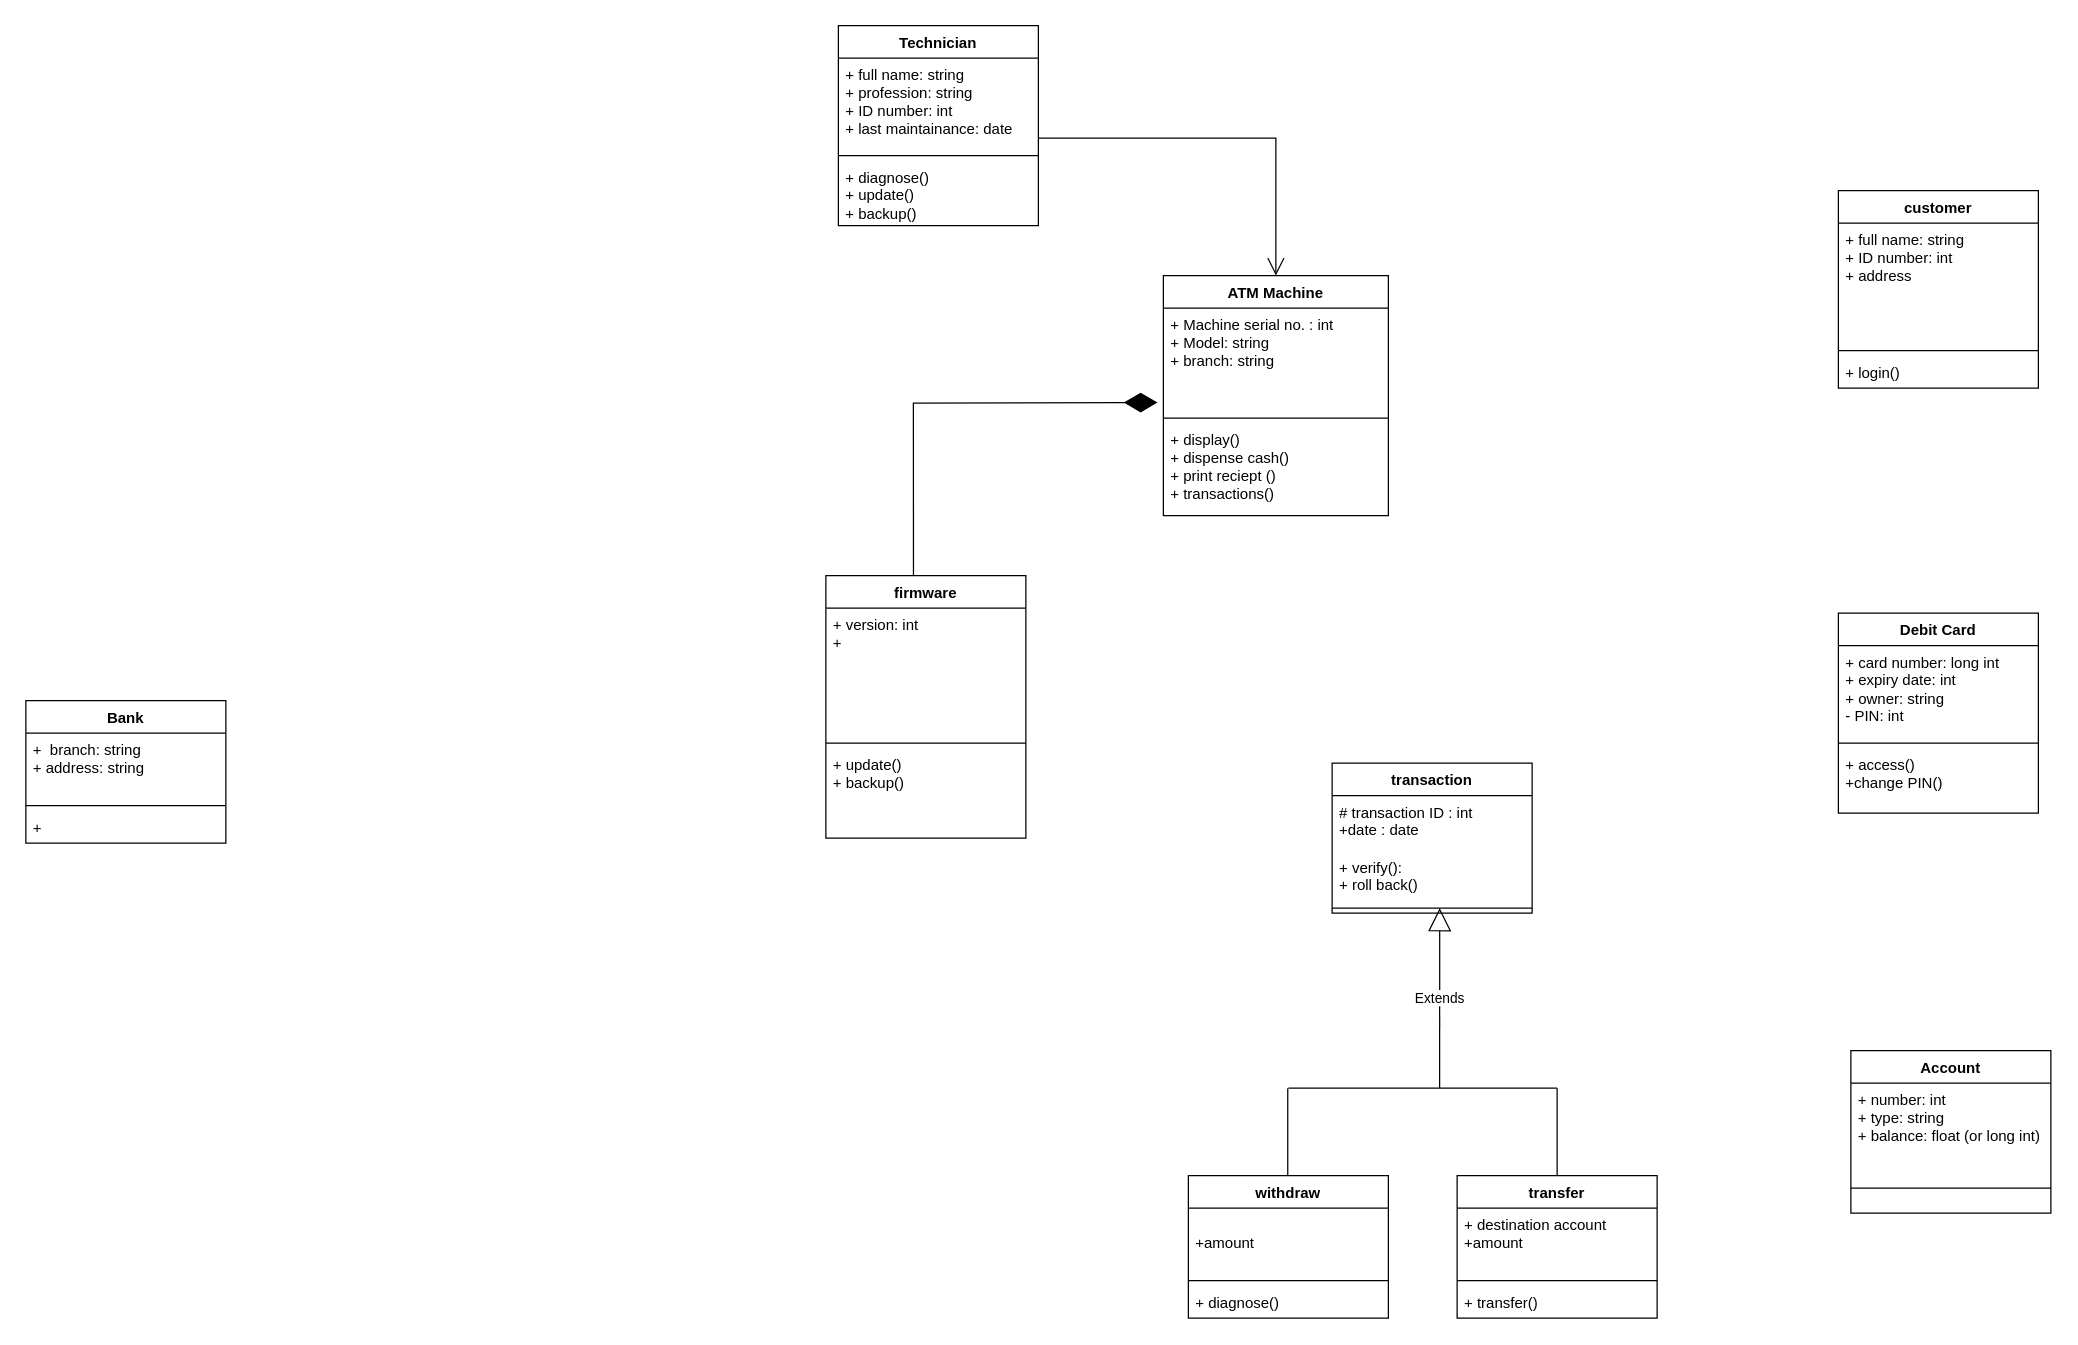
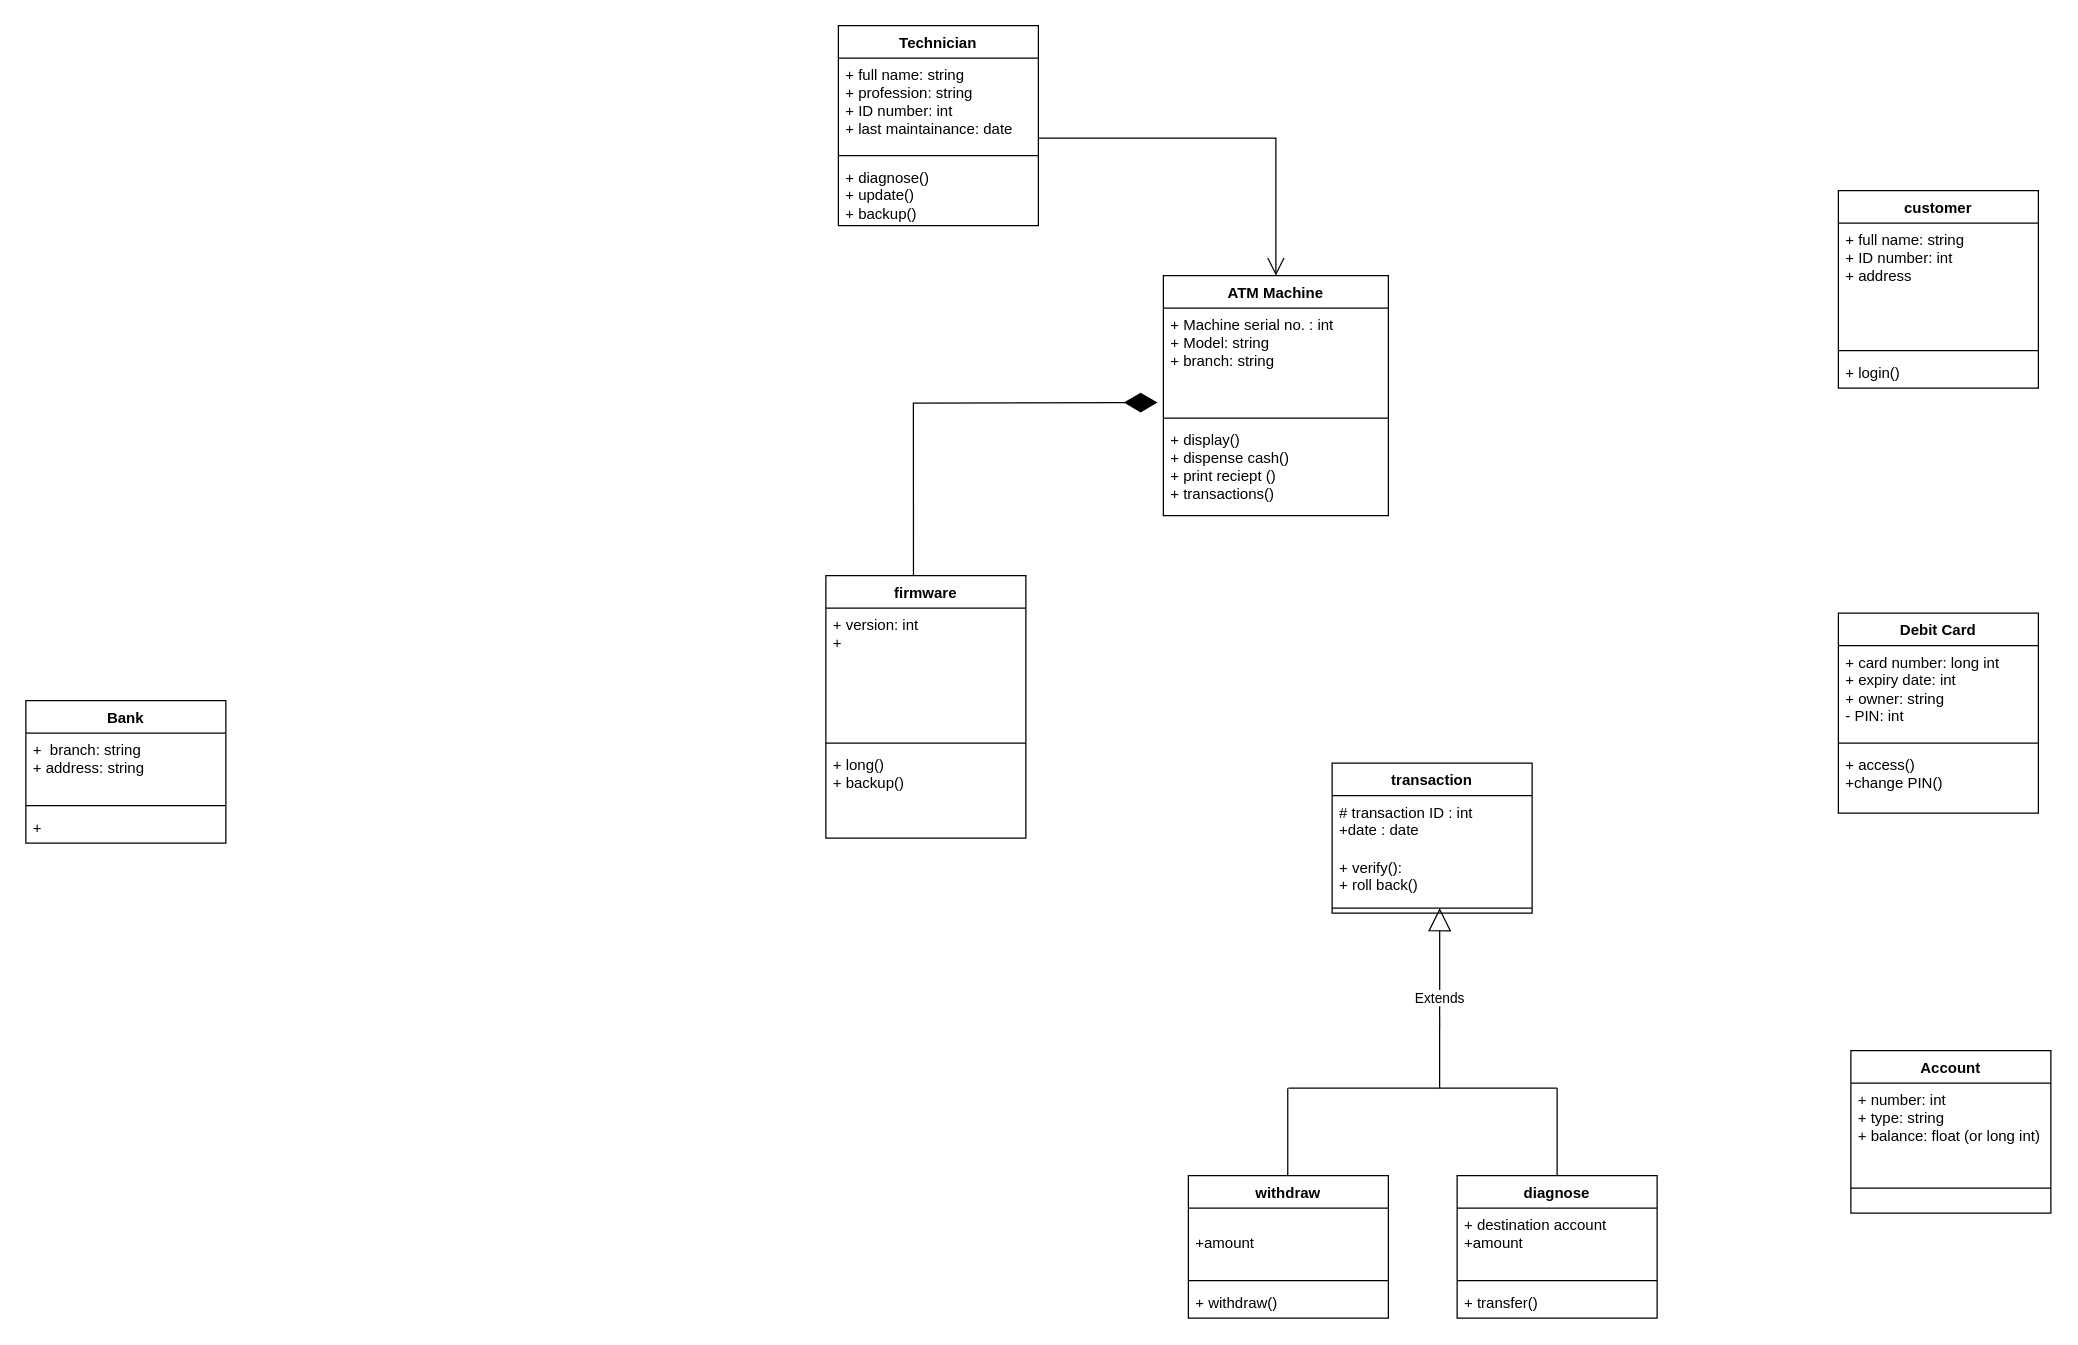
node "+ update() + backup()": label "+ update() + backup()" -> "+ long() + backup()"
node "transfer": label "transfer" -> "diagnose"
node "+ diagnose()": label "+ diagnose()" -> "+ withdraw()"
